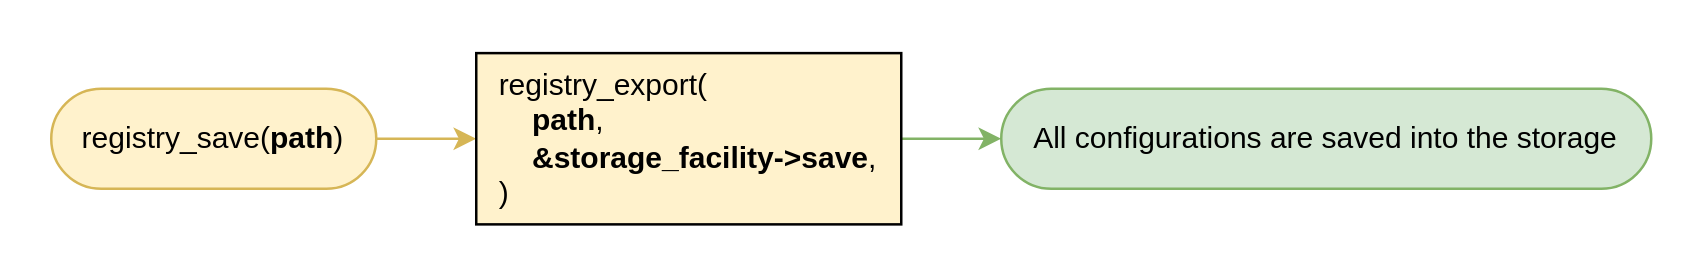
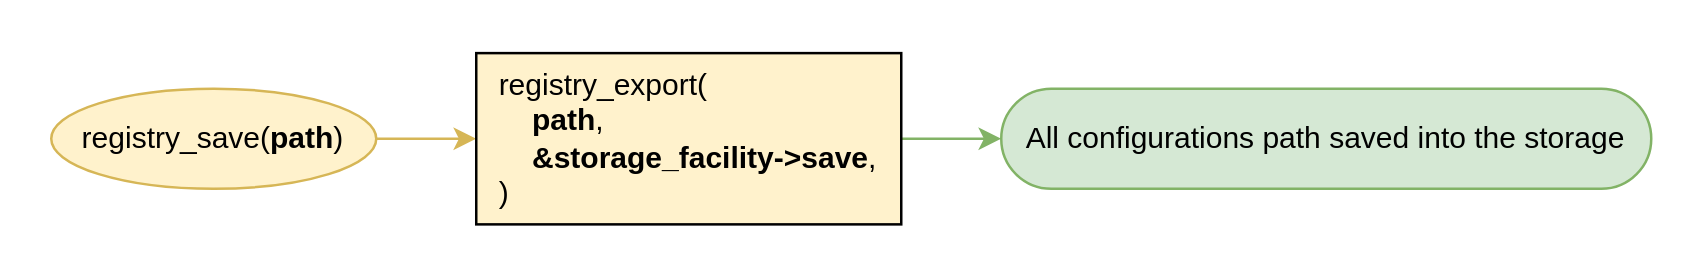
node "registry_save(path)": shape rounded rectangle -> ellipse
node "All configurations are saved into the storage": label "All configurations are saved into the storage" -> "All configurations path saved into the storage"
